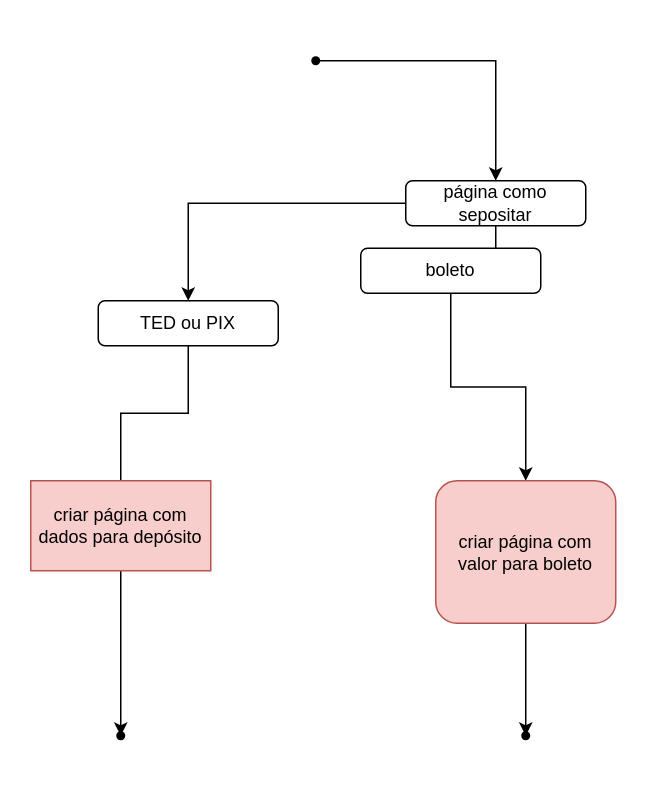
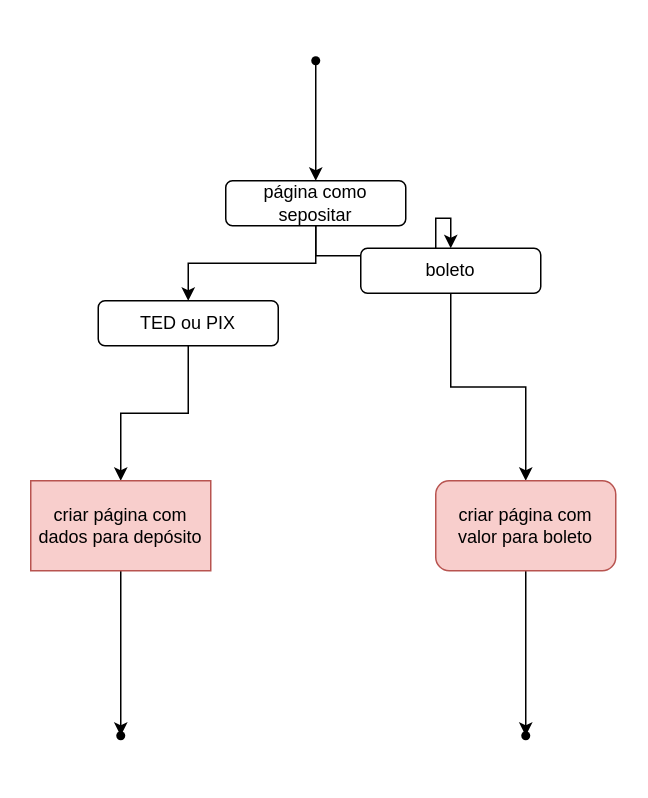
node "página como sepositar": moved (496, 203) -> (316, 203)
edge "TED ou PIX" -- "criar página com dados para depósito": arrowhead none -> classic
node "criar página com valor para boleto": size 180x143 -> 180x90
